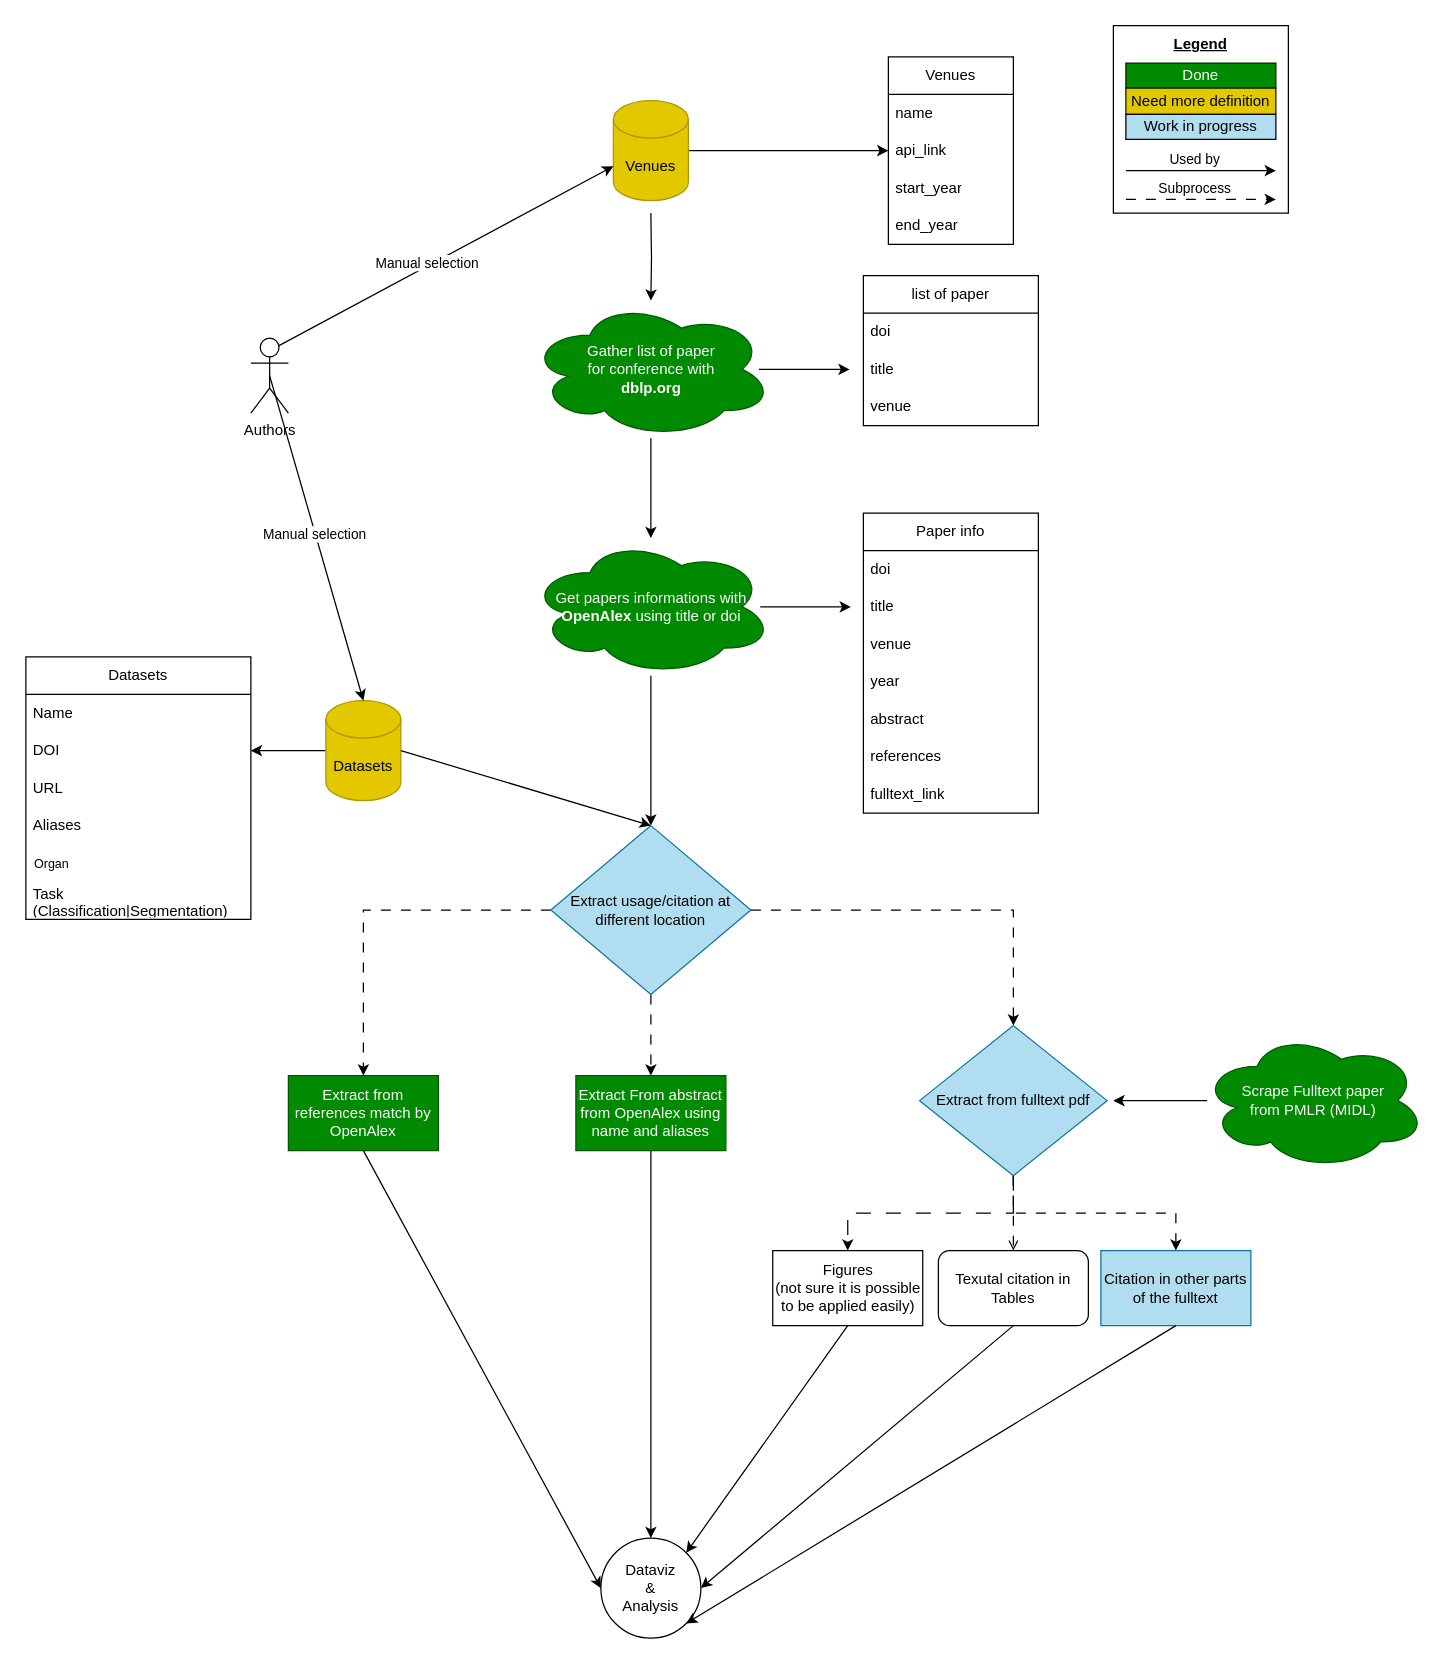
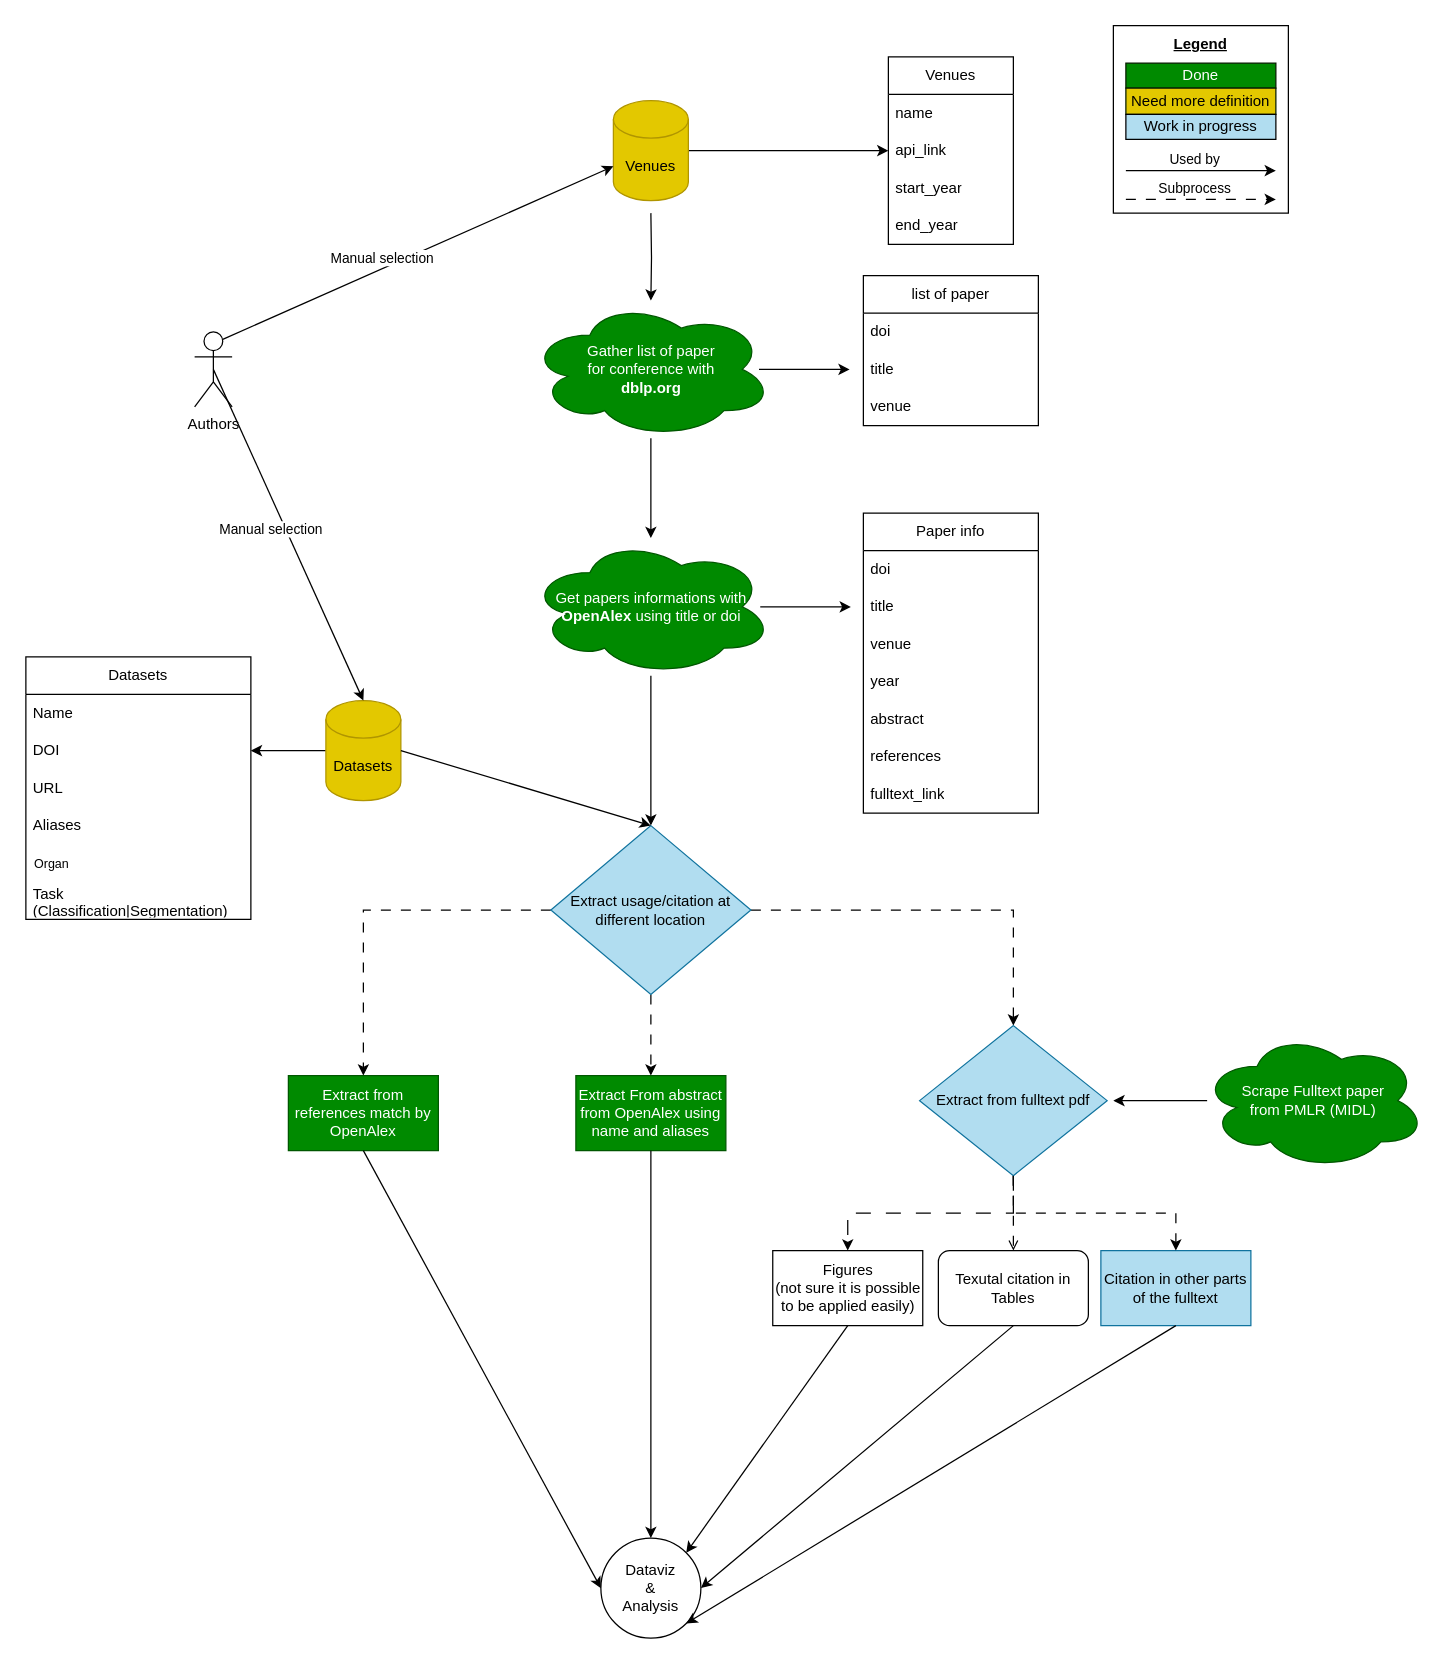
node "Authors": moved (269, 376) -> (213, 369)
